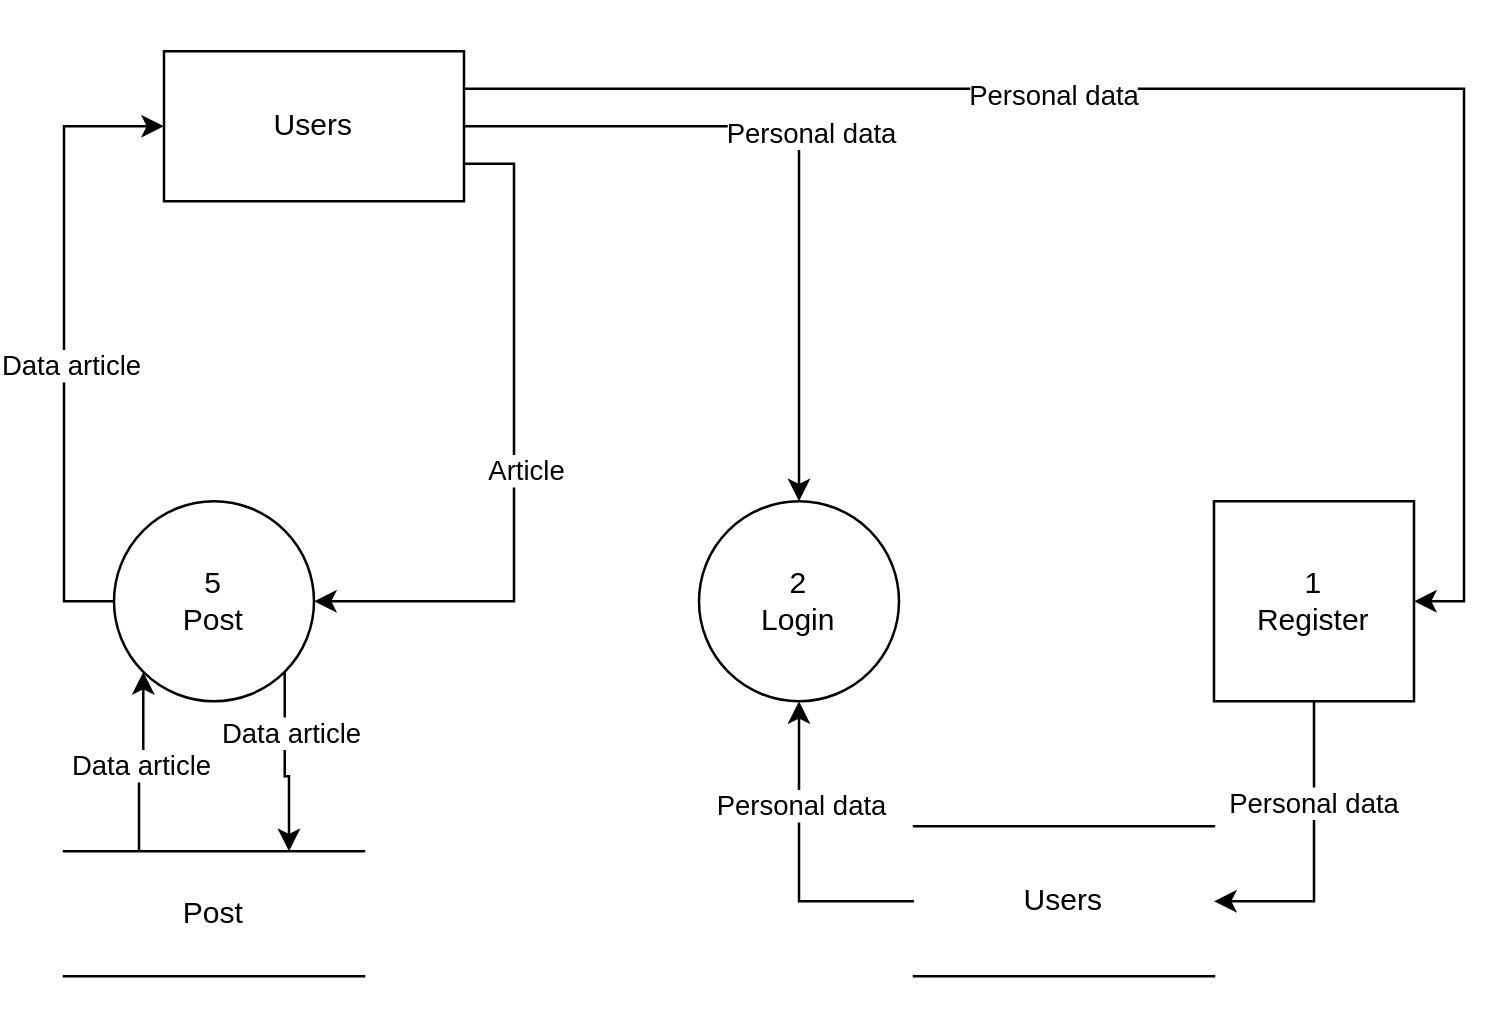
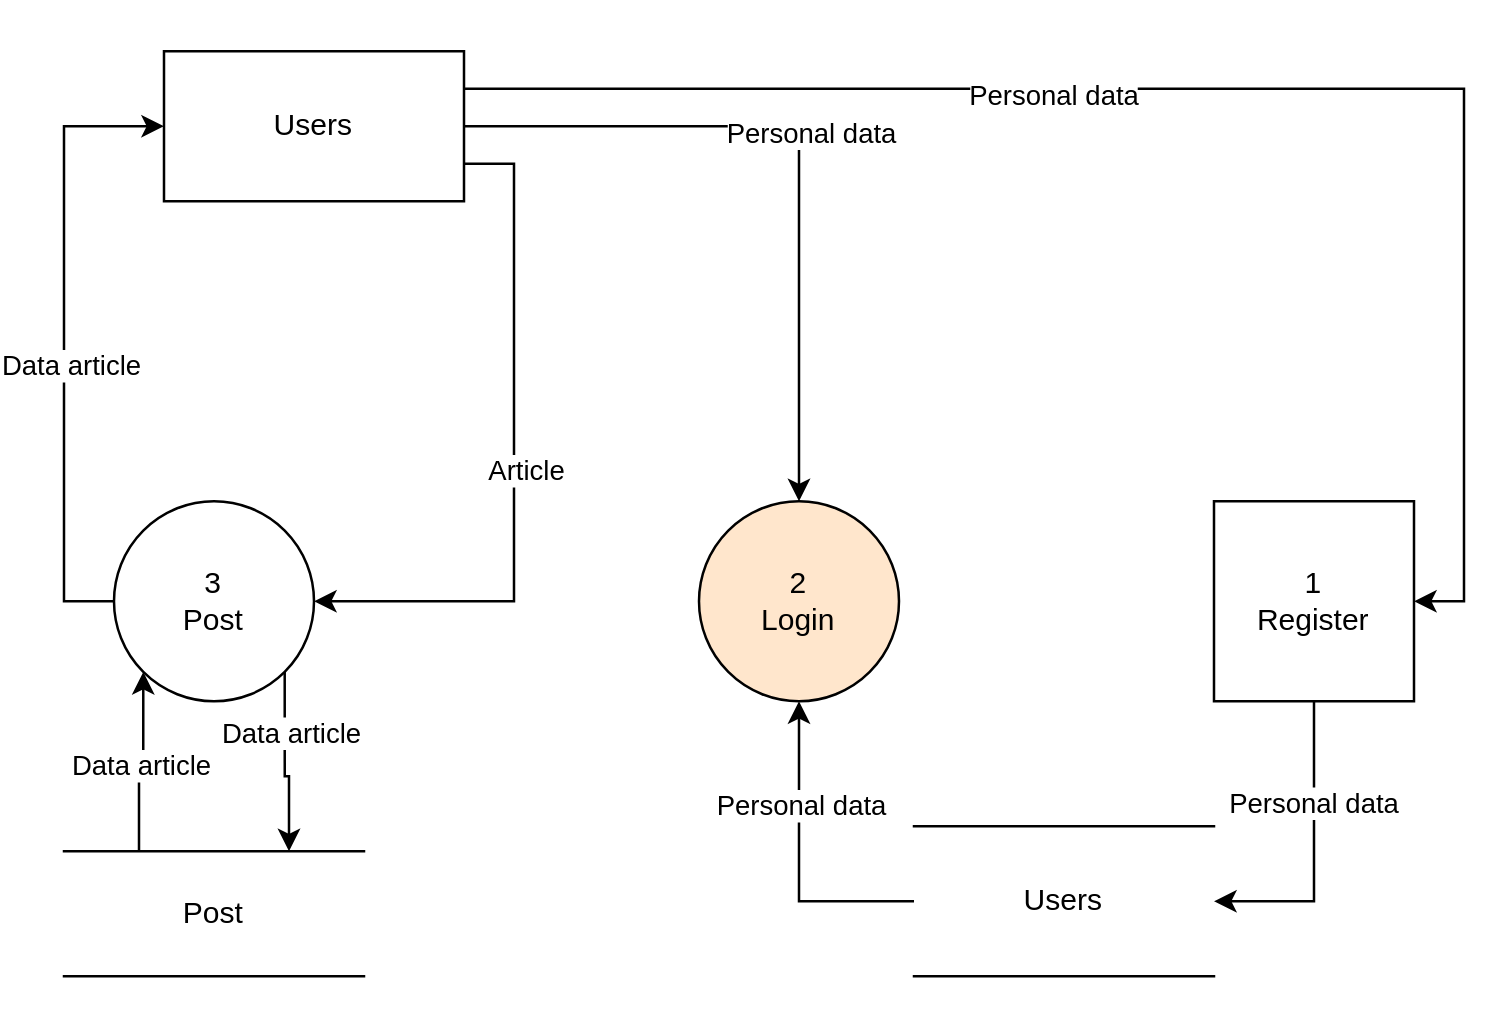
node "5 Post": label "5 Post" -> "3 Post"
node "2 Login": fillcolor #ffffff -> #ffe6cc
